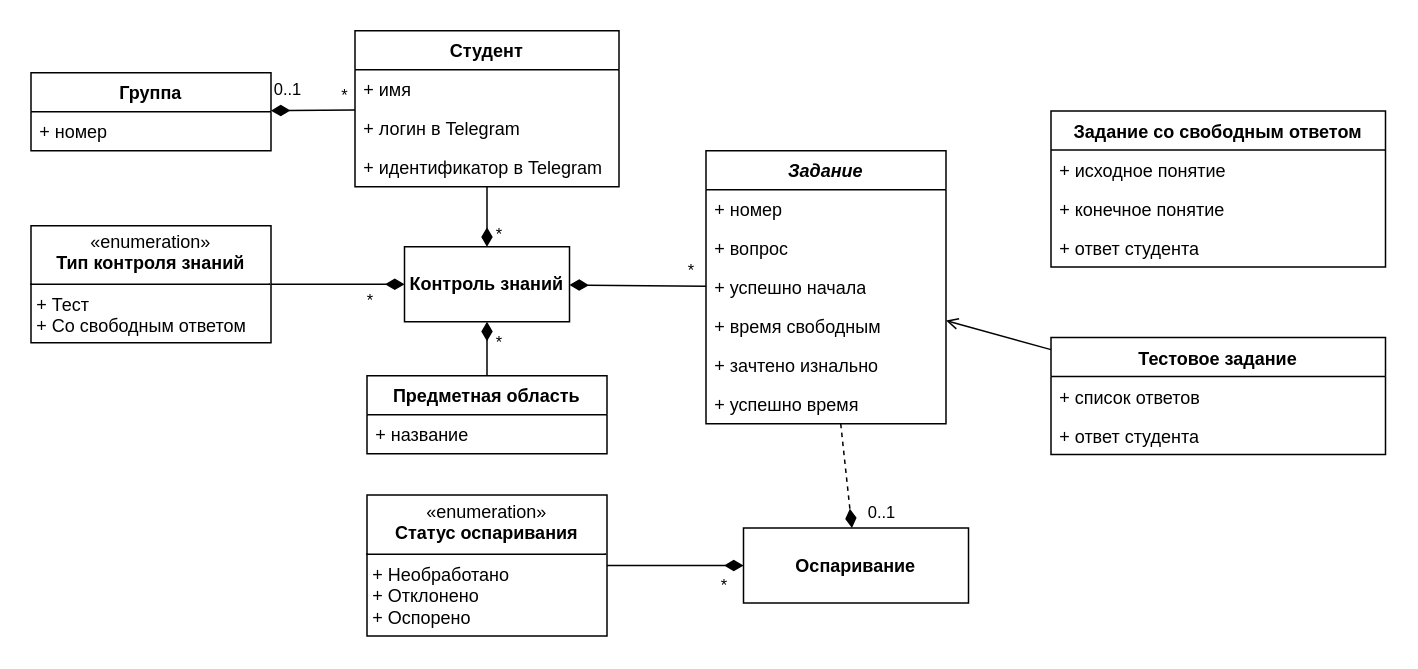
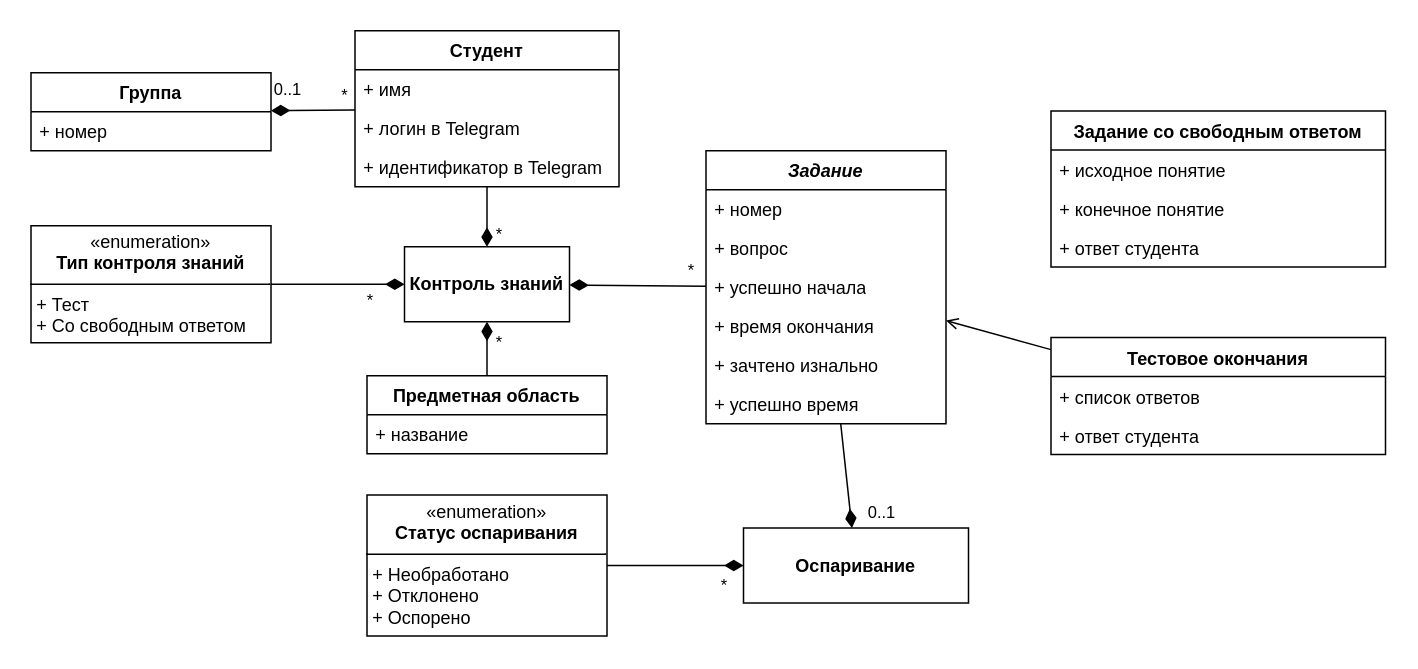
node "+ время свободным": label "+ время свободным" -> "+ время окончания"
node "Тестовое задание": label "Тестовое задание" -> "Тестовое окончания"
edge "Задание" -> "Оспаривание": style dashed -> solid
